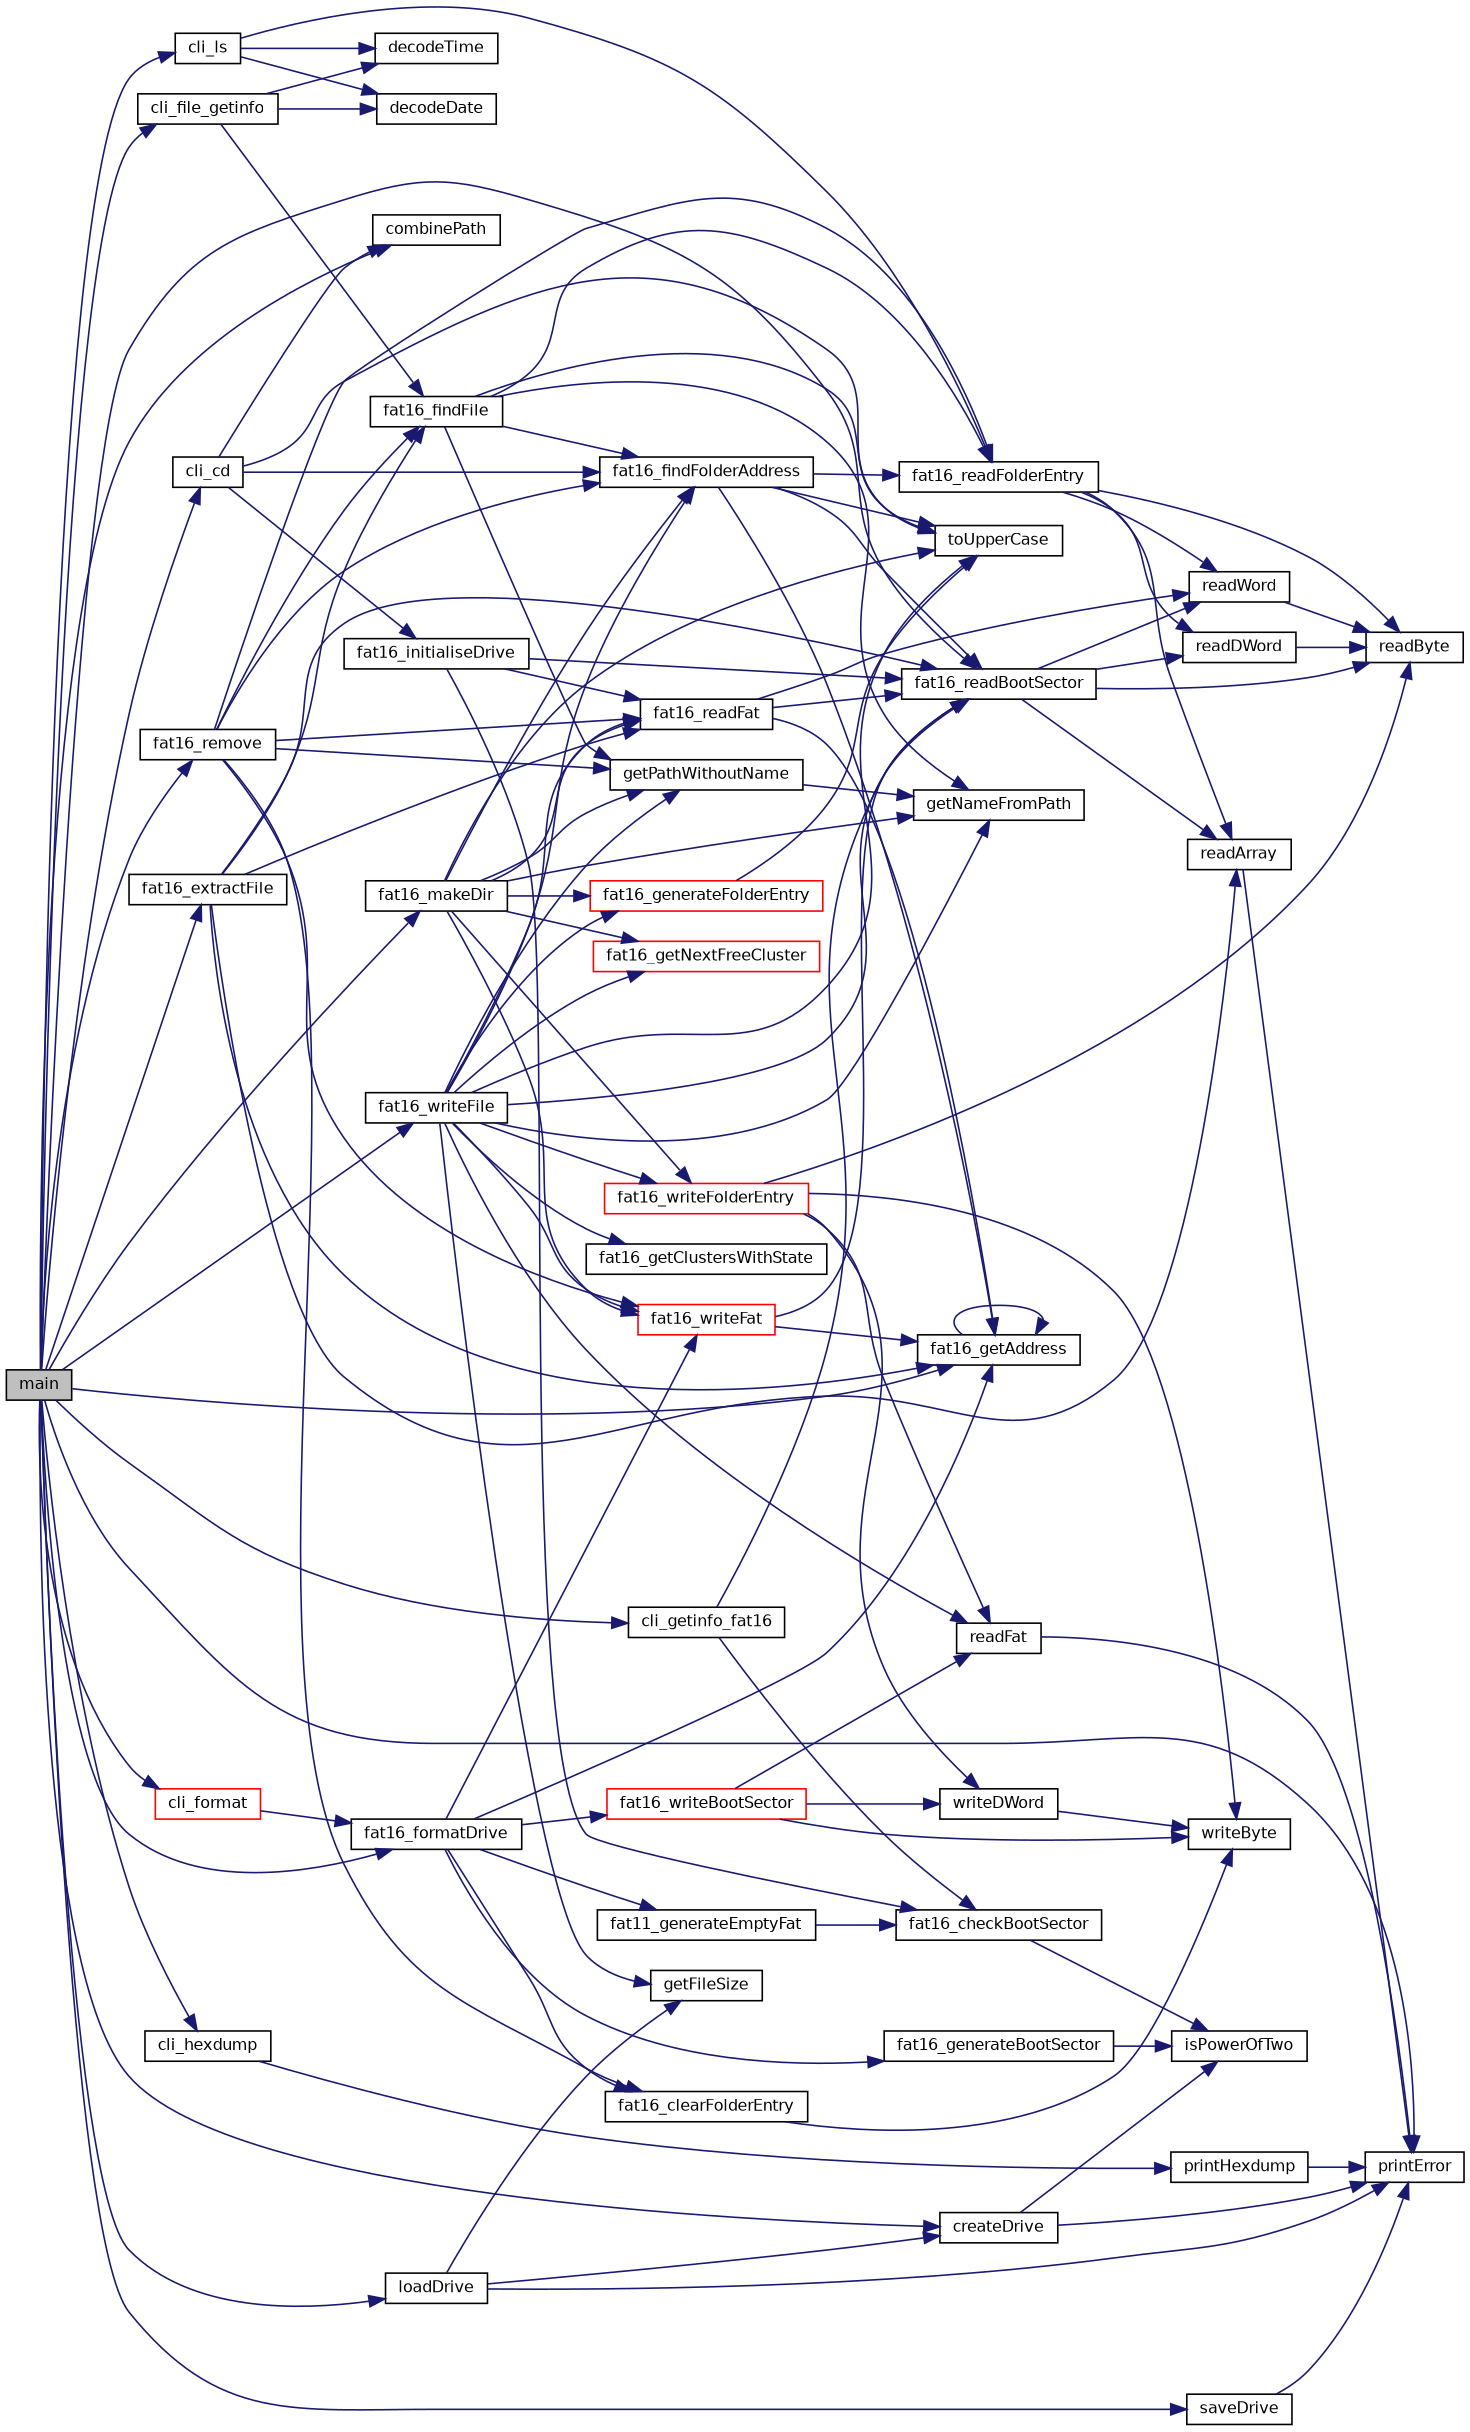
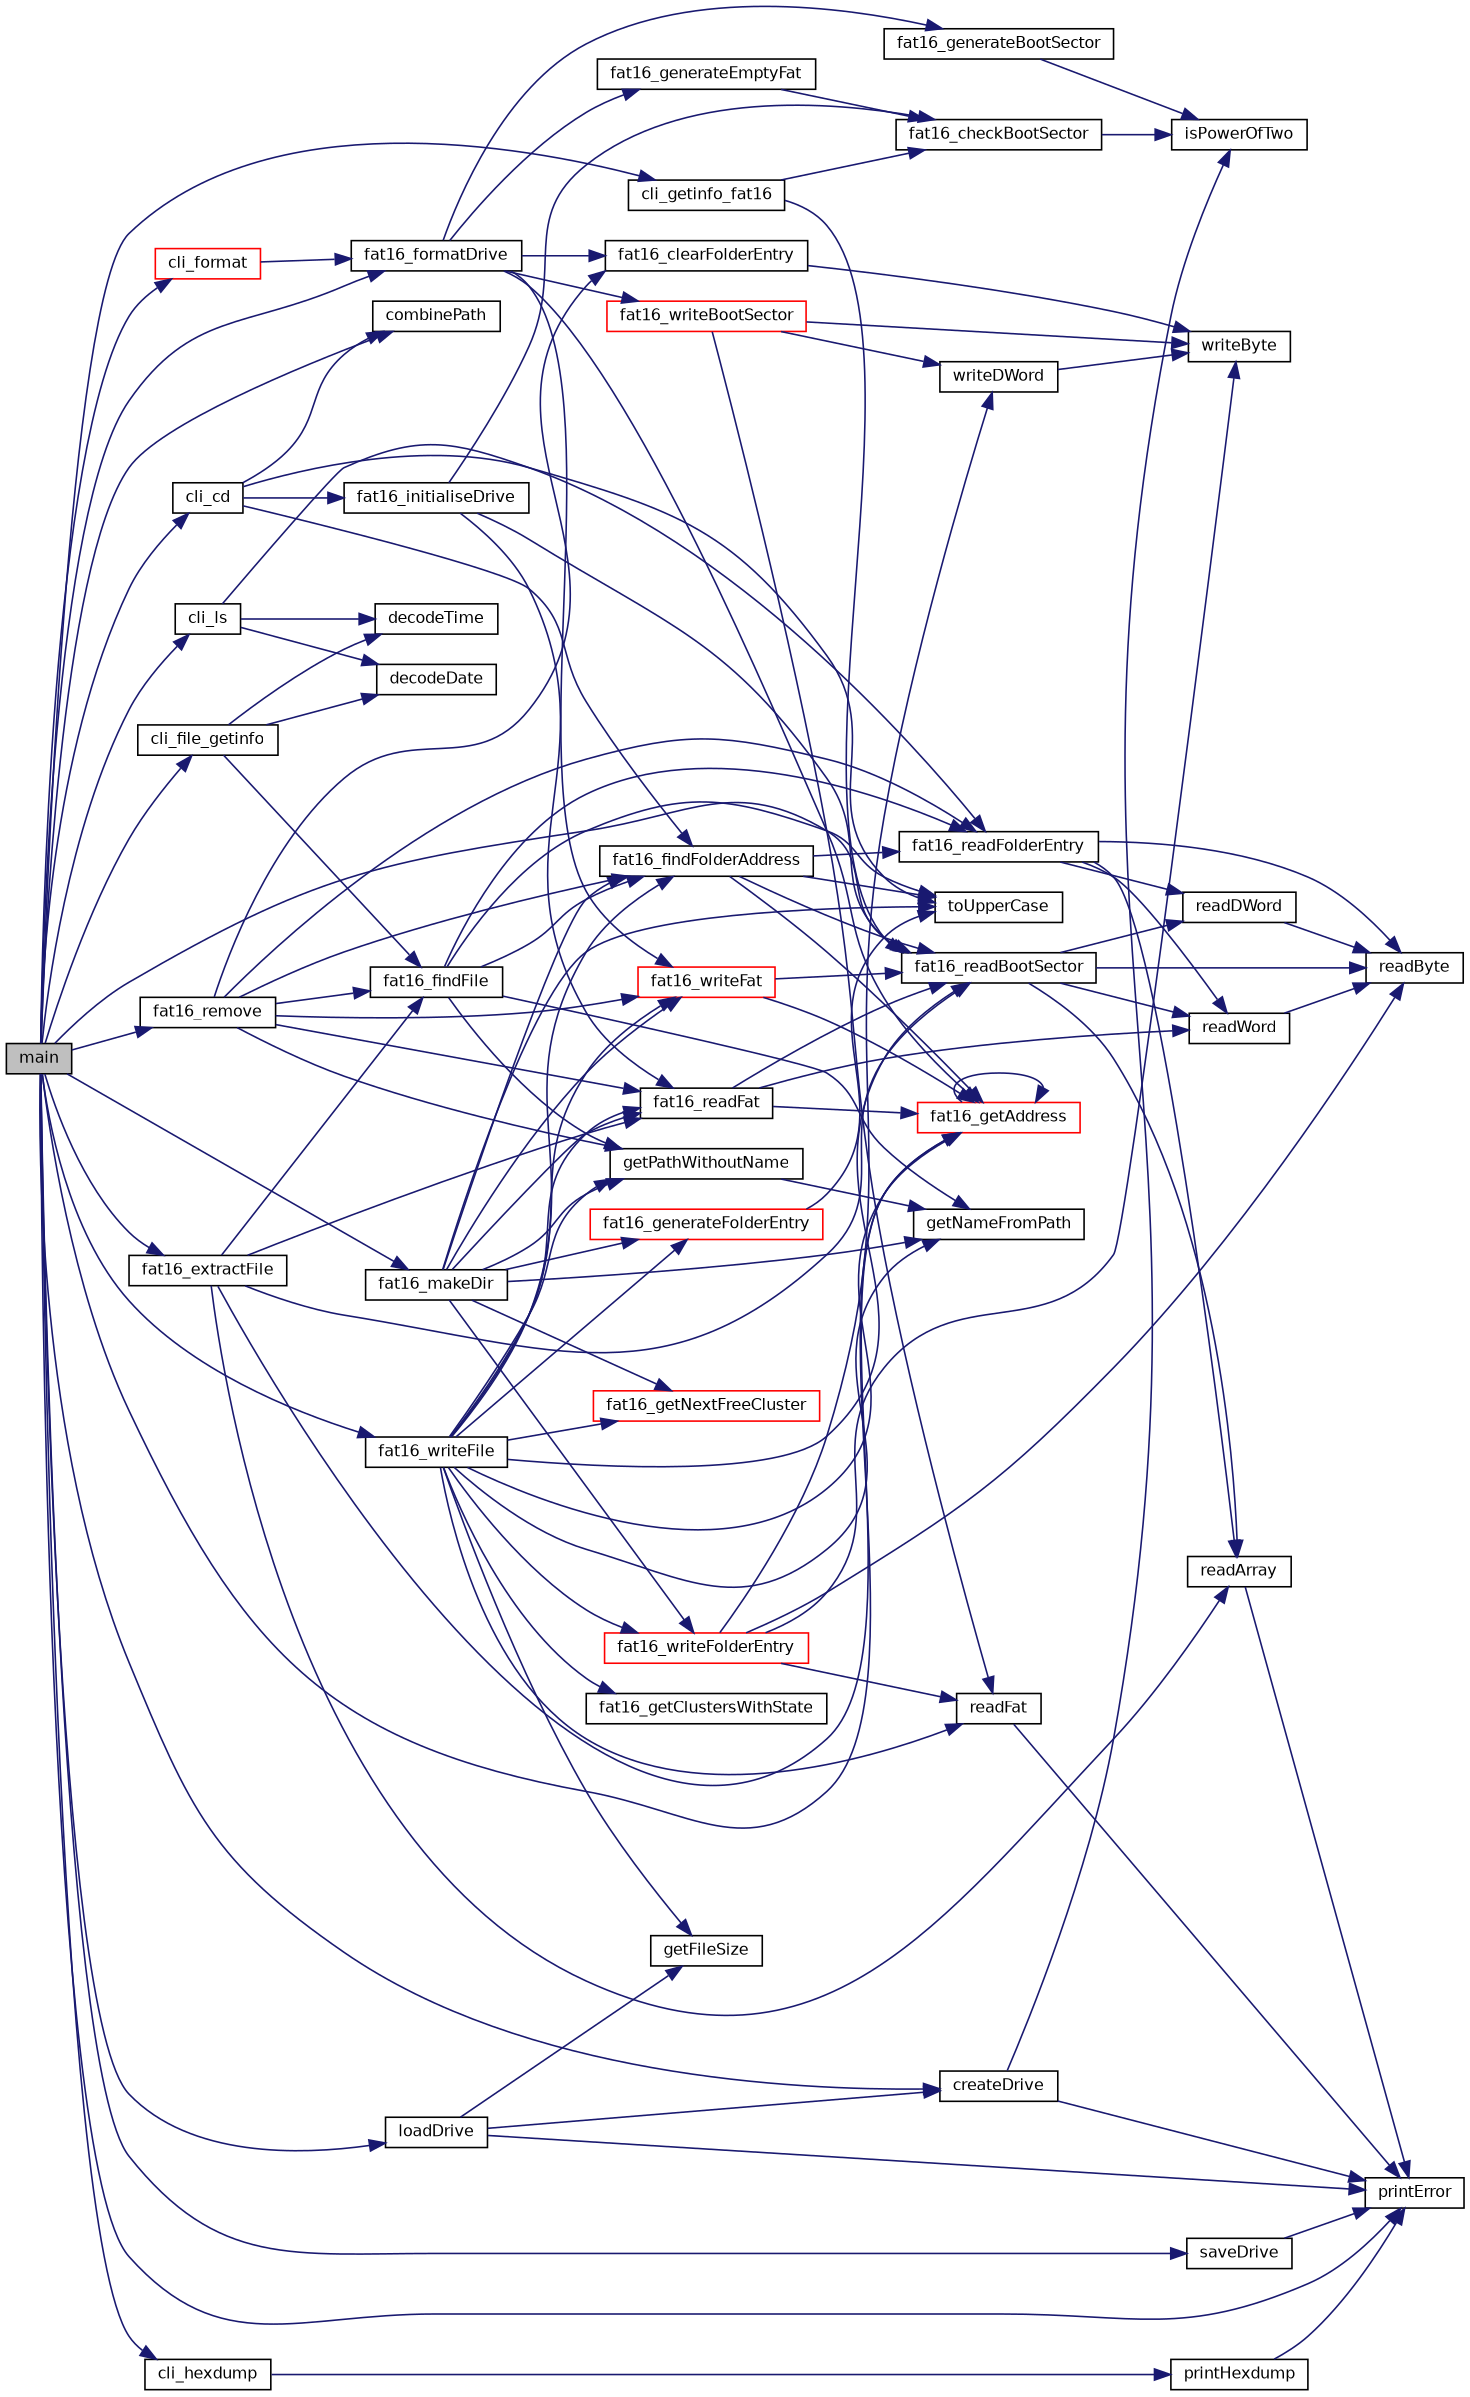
edge "fat16_writeFile" -> "toUpperCase": now "fat16_writeFile" -> "fat16_getAddress"
node "fat16_getAddress": color black -> red
node "fat11_generateEmptyFat": label "fat11_generateEmptyFat" -> "fat16_generateEmptyFat"
